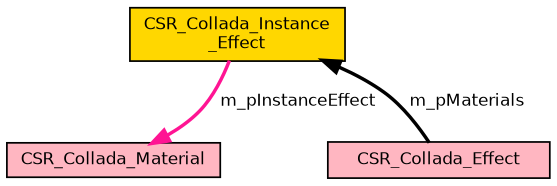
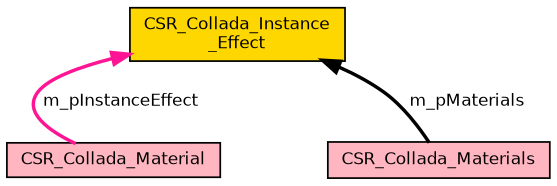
edge "CSR_Collada_Instance _Effect" -> "CSR_Collada_Material": reversed
node "CSR_Collada_Effect": label "CSR_Collada_Effect" -> "CSR_Collada_Materials"
